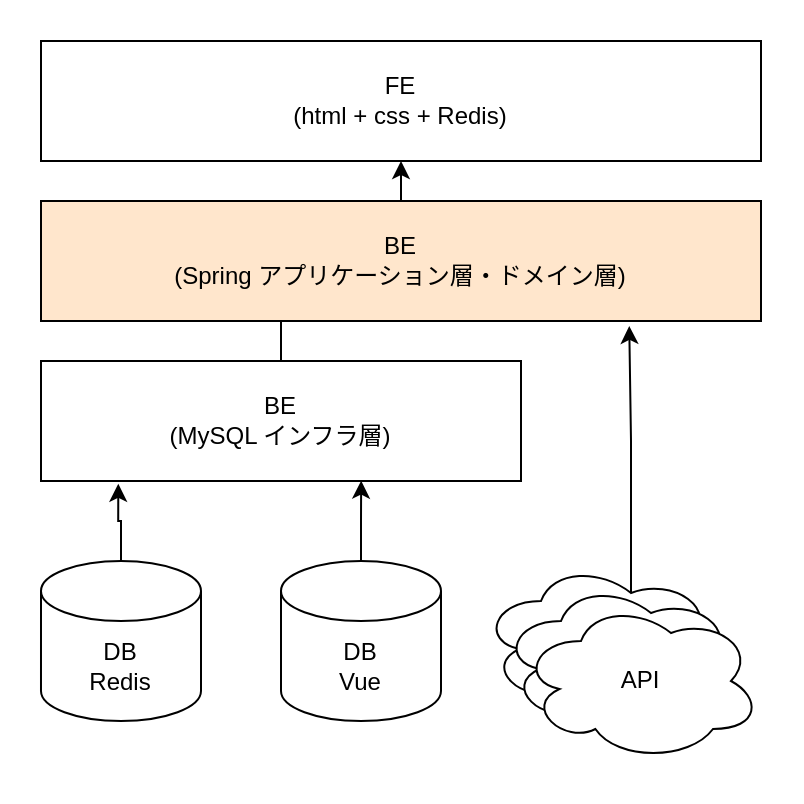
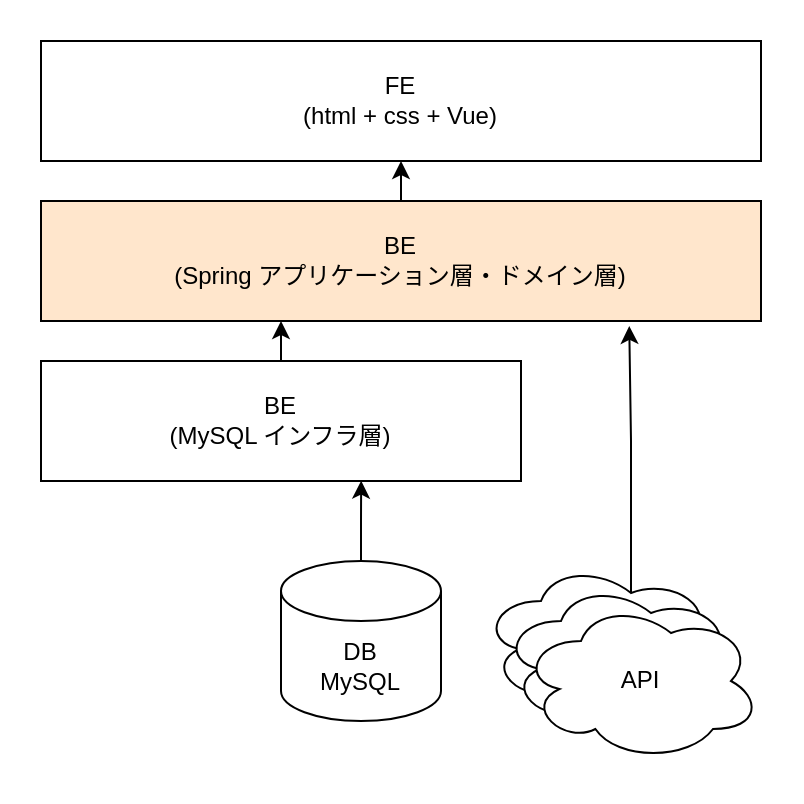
node "FE (html + css + Redis)": label "FE (html + css + Redis)" -> "FE (html + css + Vue)"
edge "BE (Spring アプリケーション層・ドメイン層)" -- "BE (MySQL インフラ層)": arrowhead none -> classic
edge "DB Redis" -> "BE (MySQL インフラ層)": removed
node "DB Redis": removed
node "DB Vue": label "DB Vue" -> "DB MySQL"
